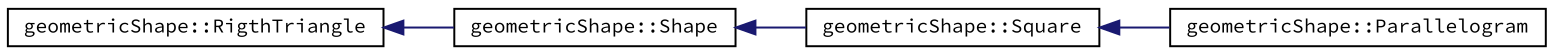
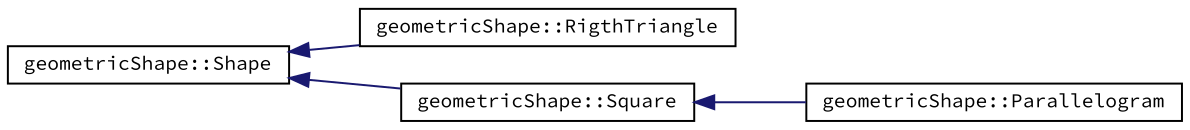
edge "geometricShape::Shape" -> "geometricShape::RigthTriangle": reversed
